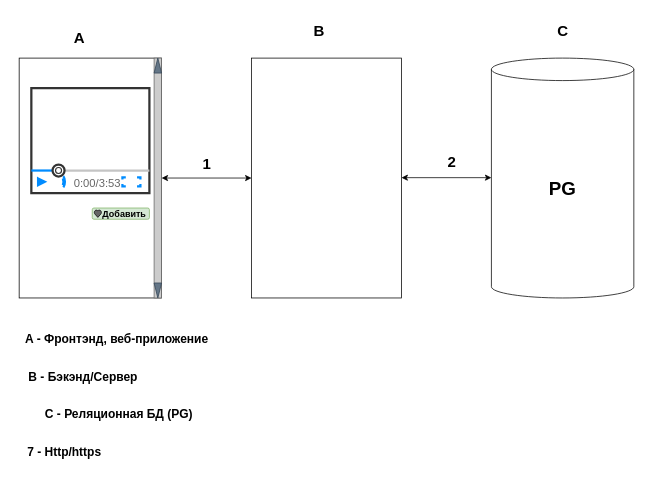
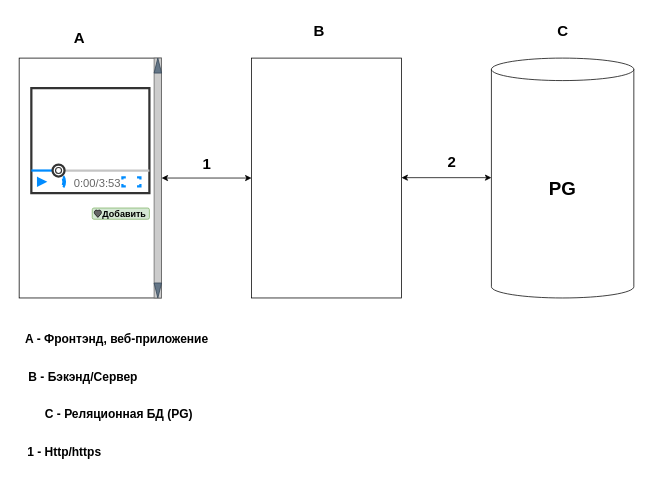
node "7 - Http/https": label "7 - Http/https" -> "1 - Http/https"
